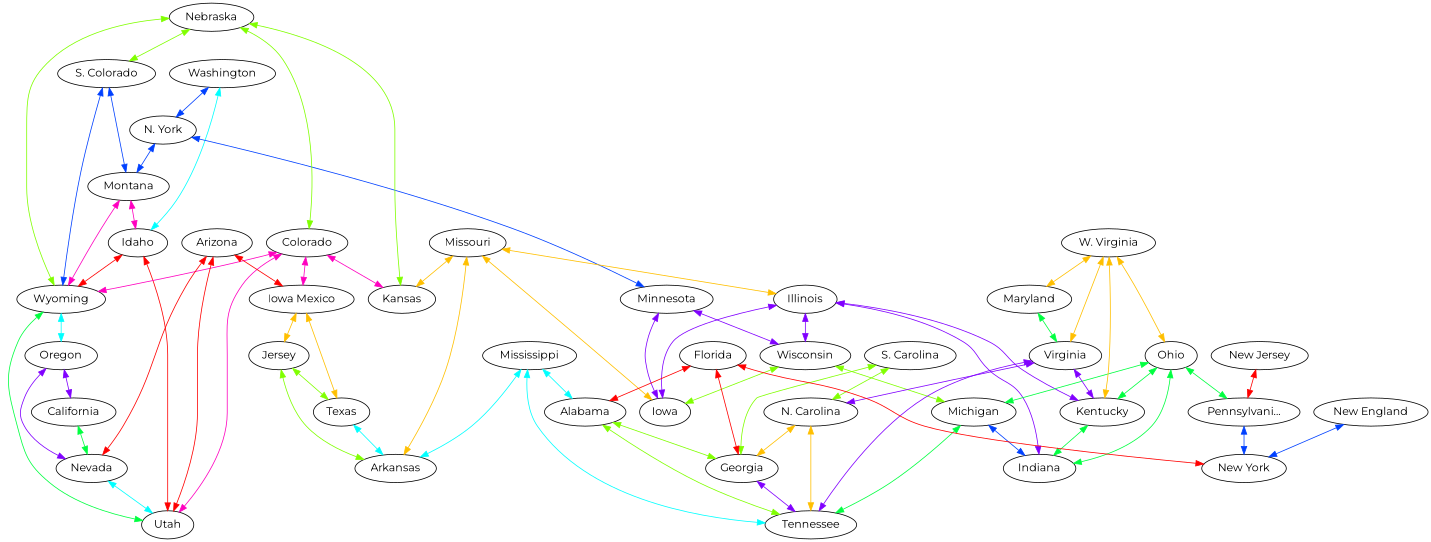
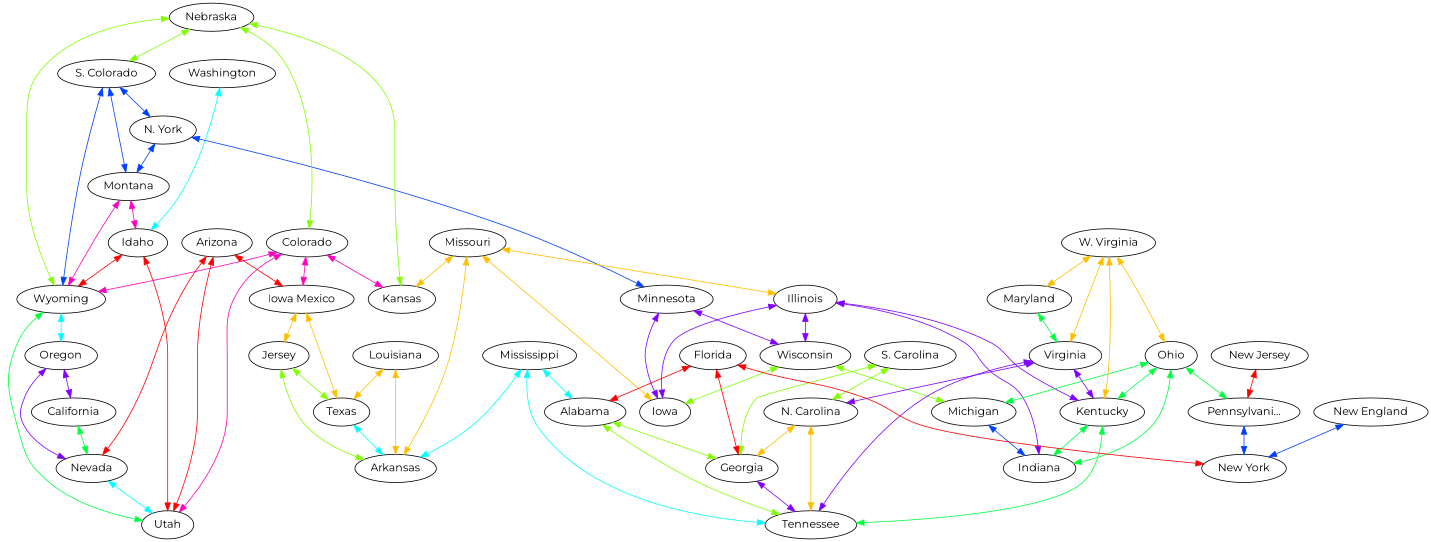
edge "Washington" -- "N. York": now "S. Colorado" -- "N. York"
node "Louisiana": added
edge "Michigan" -- "Tennessee": now "Kentucky" -- "Tennessee"
